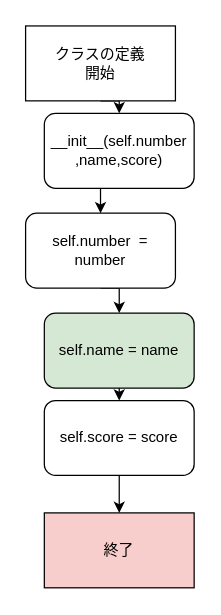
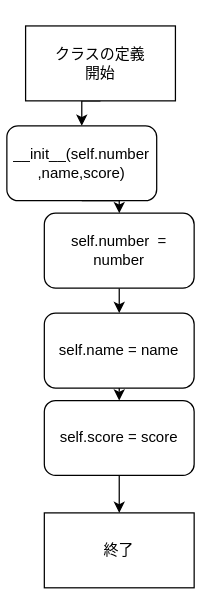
node "__init__(self.number ,name,score)": moved (119, 151) -> (82, 163)
node "self.number = number": moved (101, 251) -> (119, 251)
node "self.name = name": fillcolor #d5e8d4 -> #ffffff
edge "self.name = name" -> "self.score = score": style solid -> dashed
node "終了": fillcolor #f8cecc -> #ffffff
